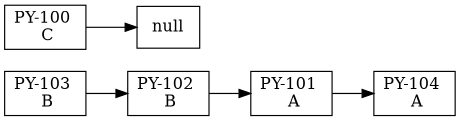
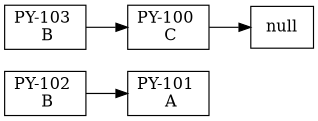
edge "PY-103" -> "PY-102": now "PY-103" -> "PY-100"
node "PY-104": removed
